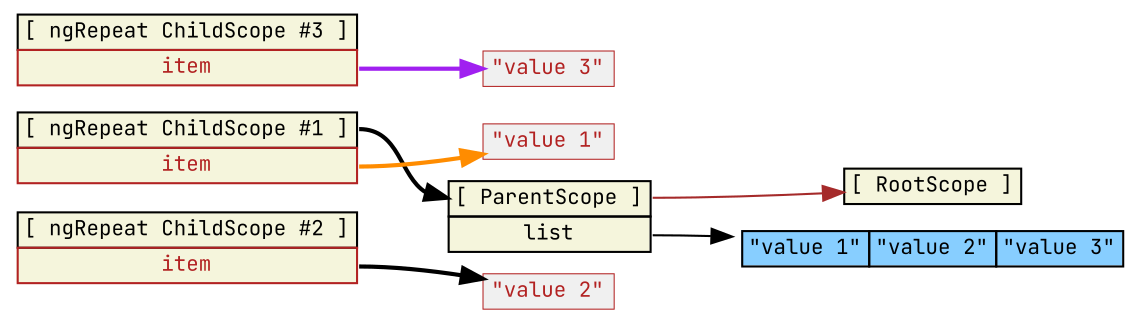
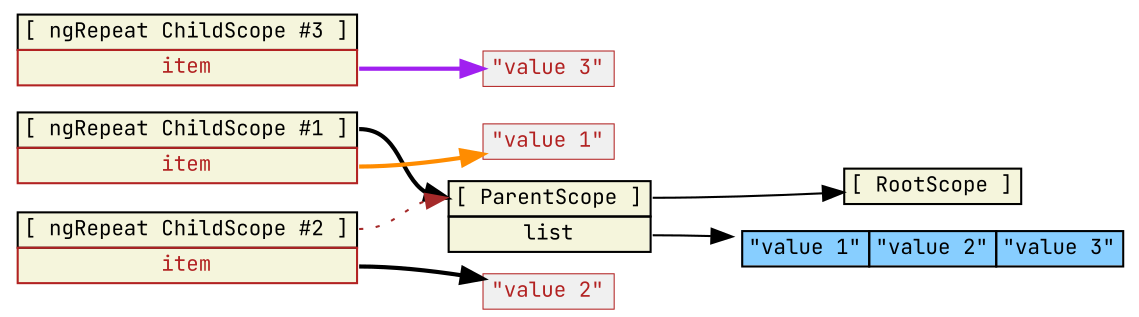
edge "[ ParentScope ]" -> "[ RootScope ]": color brown -> black
edge "[ ngRepeat ChildScope #2 ]" -> "[ ParentScope ]": added
